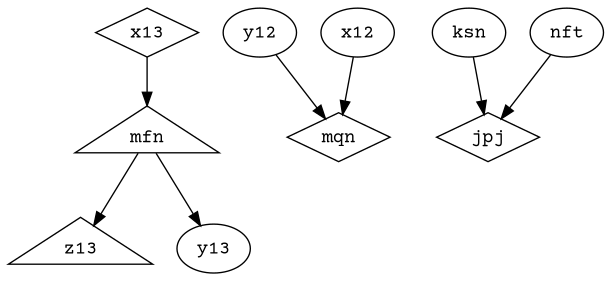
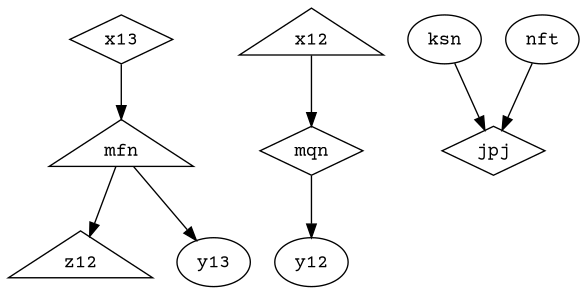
node "x12": shape ellipse -> triangle
edge "y12" -> "mqn": reversed
node "z13": label "z13" -> "z12"
